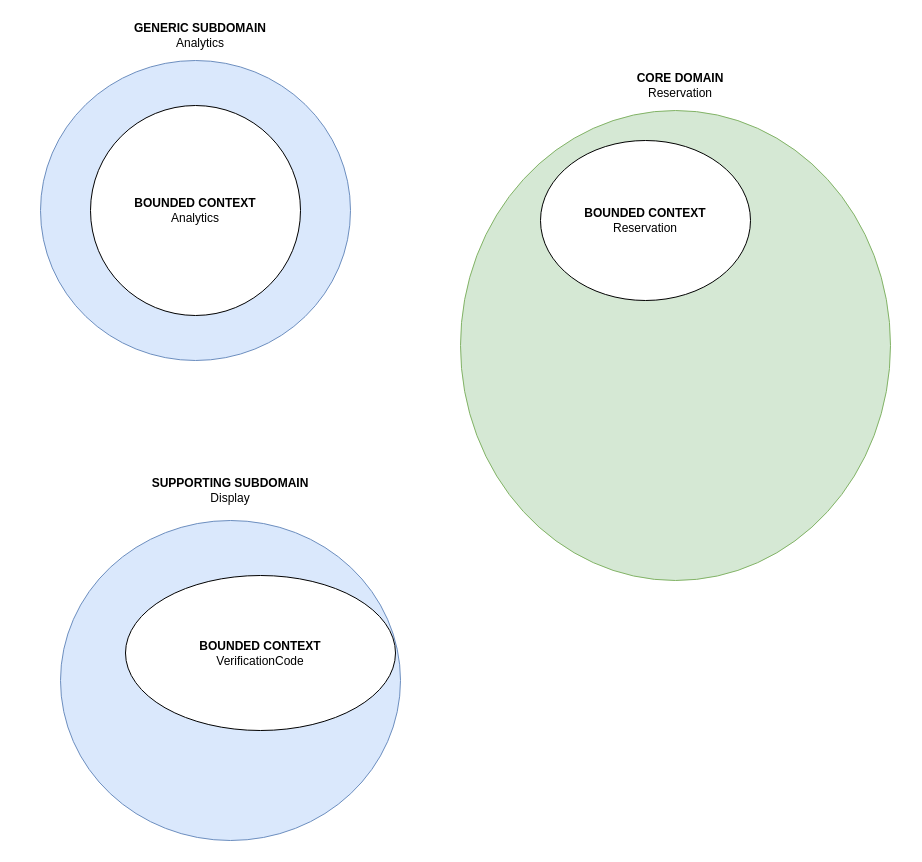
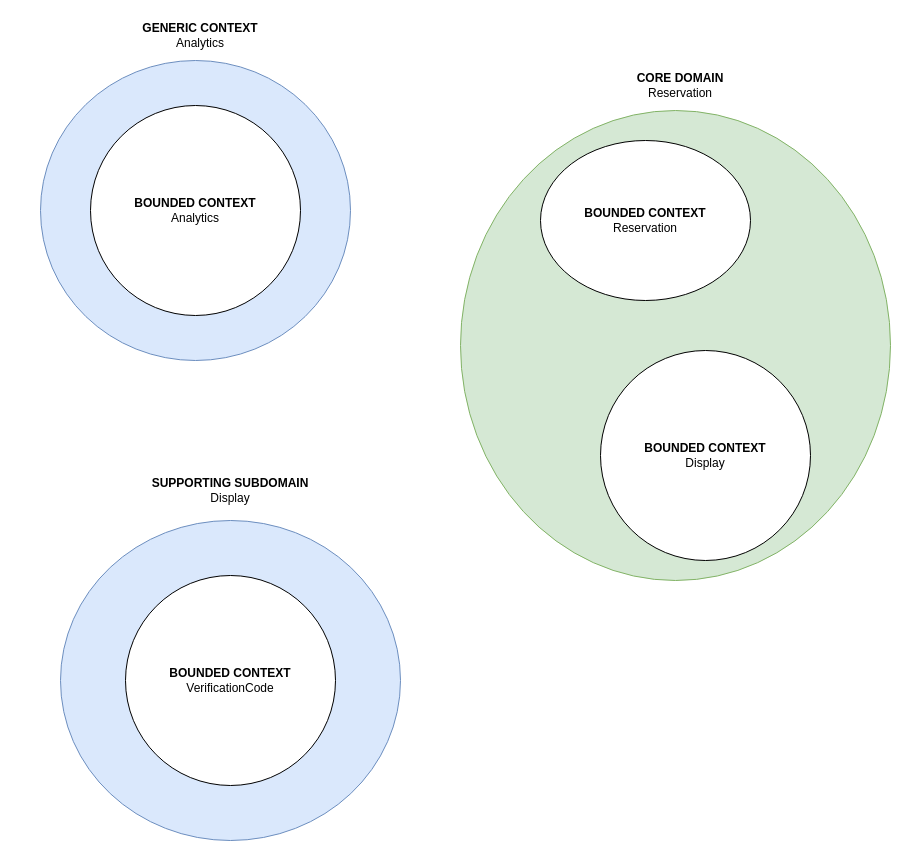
node "GENERIC SUBDOMAIN Analytics": label "GENERIC SUBDOMAIN Analytics" -> "GENERIC CONTEXT Analytics"
node "BOUNDED CONTEXT Display": added
node "BOUNDED CONTEXT VerificationCode": size 270x155 -> 210x210
